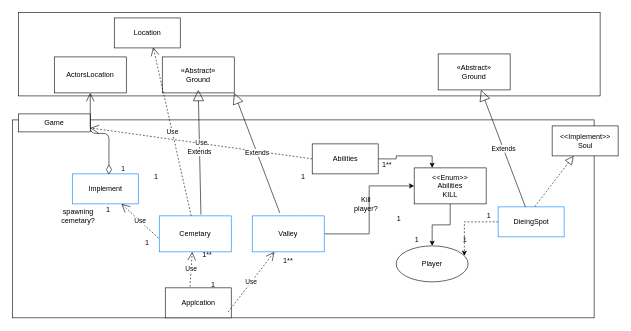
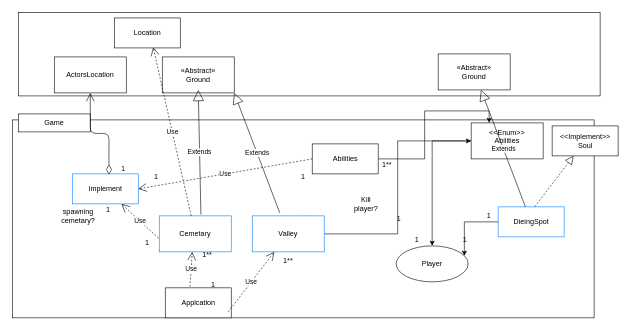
edge "Abilities" -> "Game": now "Abilities" -> "Implement"
node "<<Enum>> Abilities KILL": moved (450, 186) -> (507, 141)
edge "DieingSpot" -> "Player": style dashed -> solid
